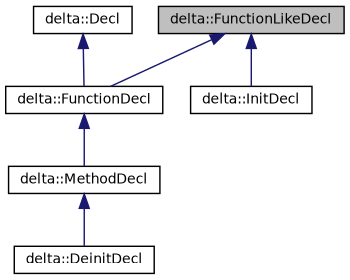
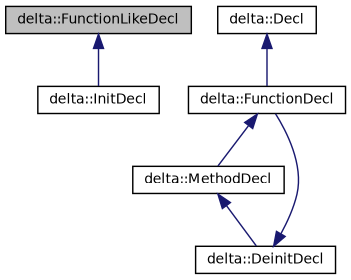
edge "delta::FunctionDecl" -> "delta::FunctionLikeDecl": now "delta::FunctionDecl" -> "delta::DeinitDecl"
